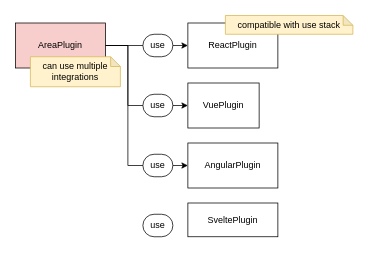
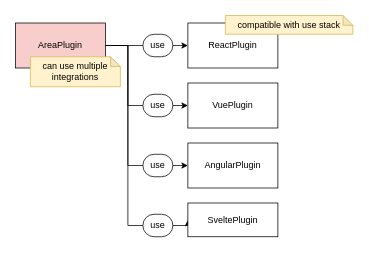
node "VuePlugin": size 71x45 -> 90x45
edge "AreaPlugin" -> "SveltePlugin": added
